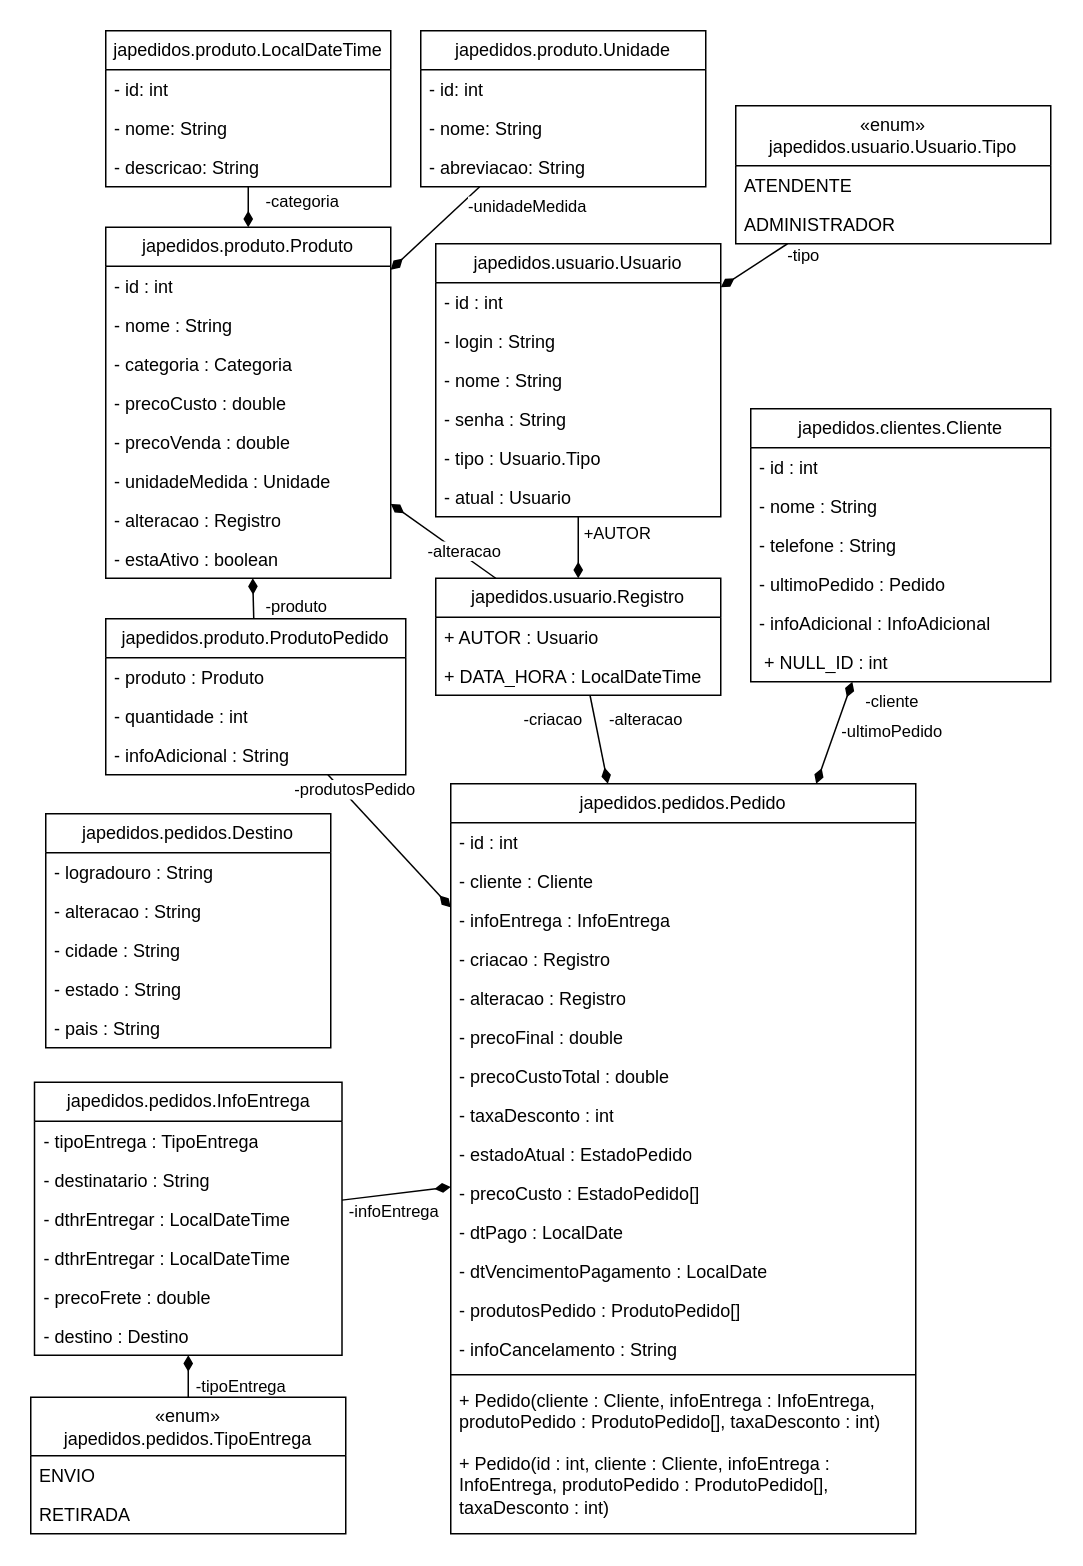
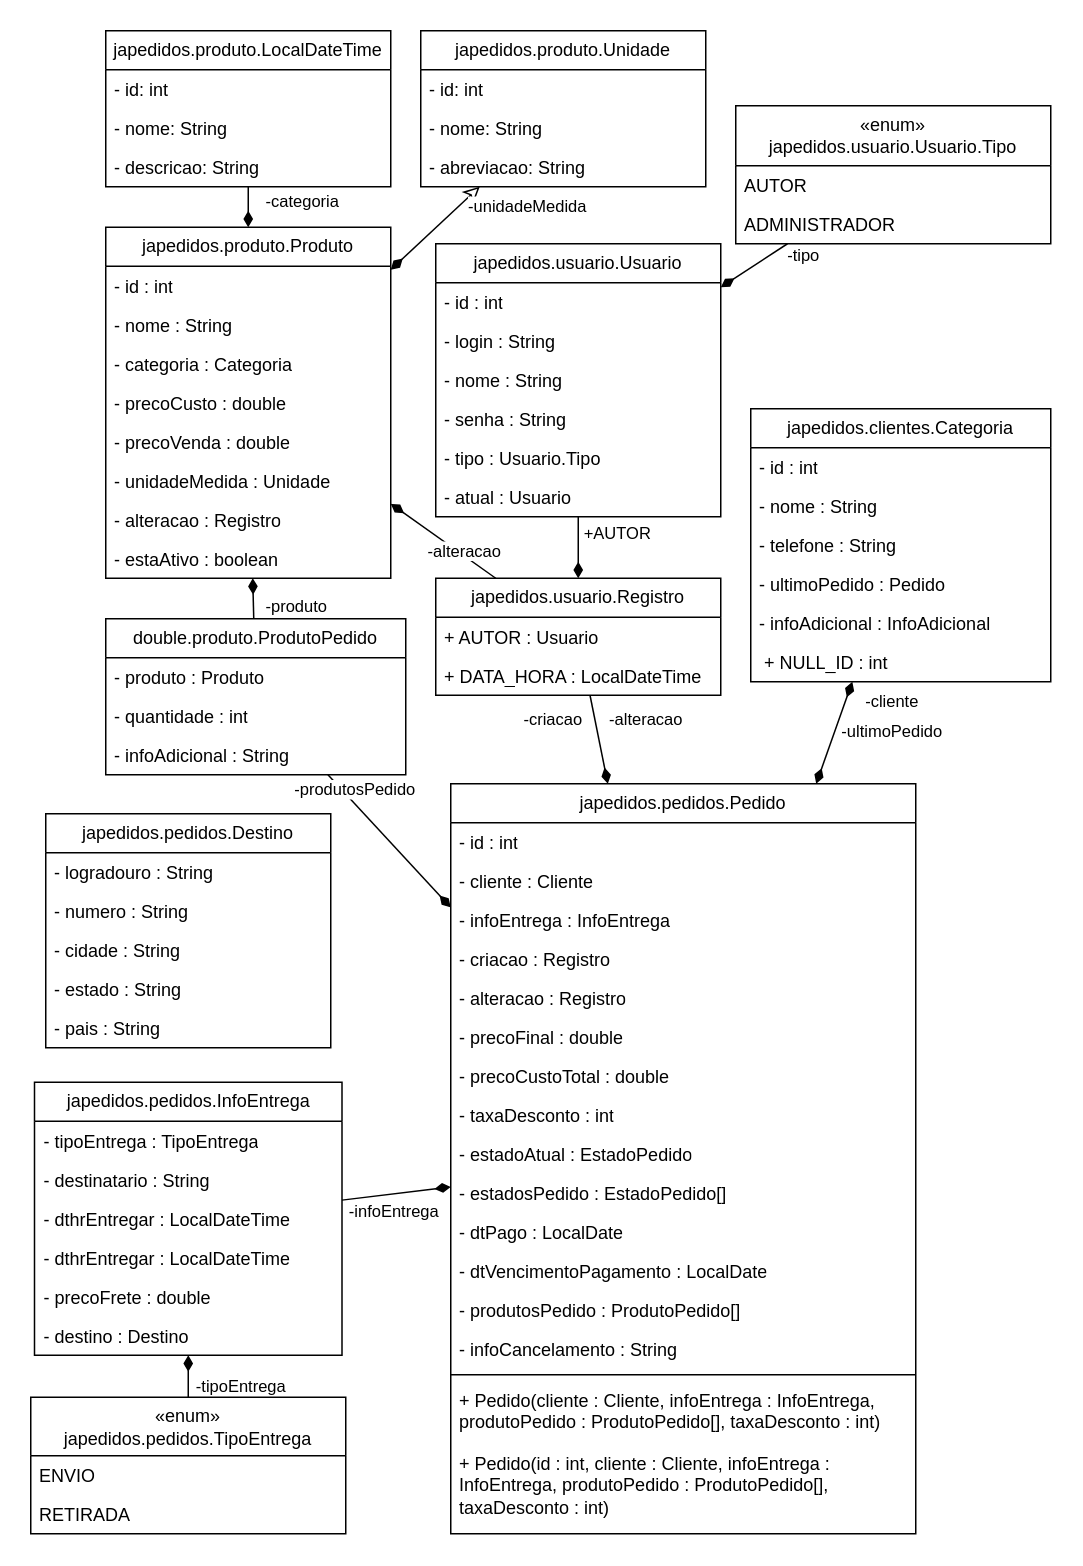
node "ATENDENTE": label "ATENDENTE" -> "AUTOR"
edge "japedidos.produto.Unidade" -> "japedidos.produto.Produto": arrowhead none -> classic
node "japedidos.clientes.Cliente": label "japedidos.clientes.Cliente" -> "japedidos.clientes.Categoria"
node "japedidos.produto.ProdutoPedido": label "japedidos.produto.ProdutoPedido" -> "double.produto.ProdutoPedido"
node "- alteracao : String": label "- alteracao : String" -> "- numero : String"
node "- precoCusto : EstadoPedido[]": label "- precoCusto : EstadoPedido[]" -> "- estadosPedido : EstadoPedido[]"
